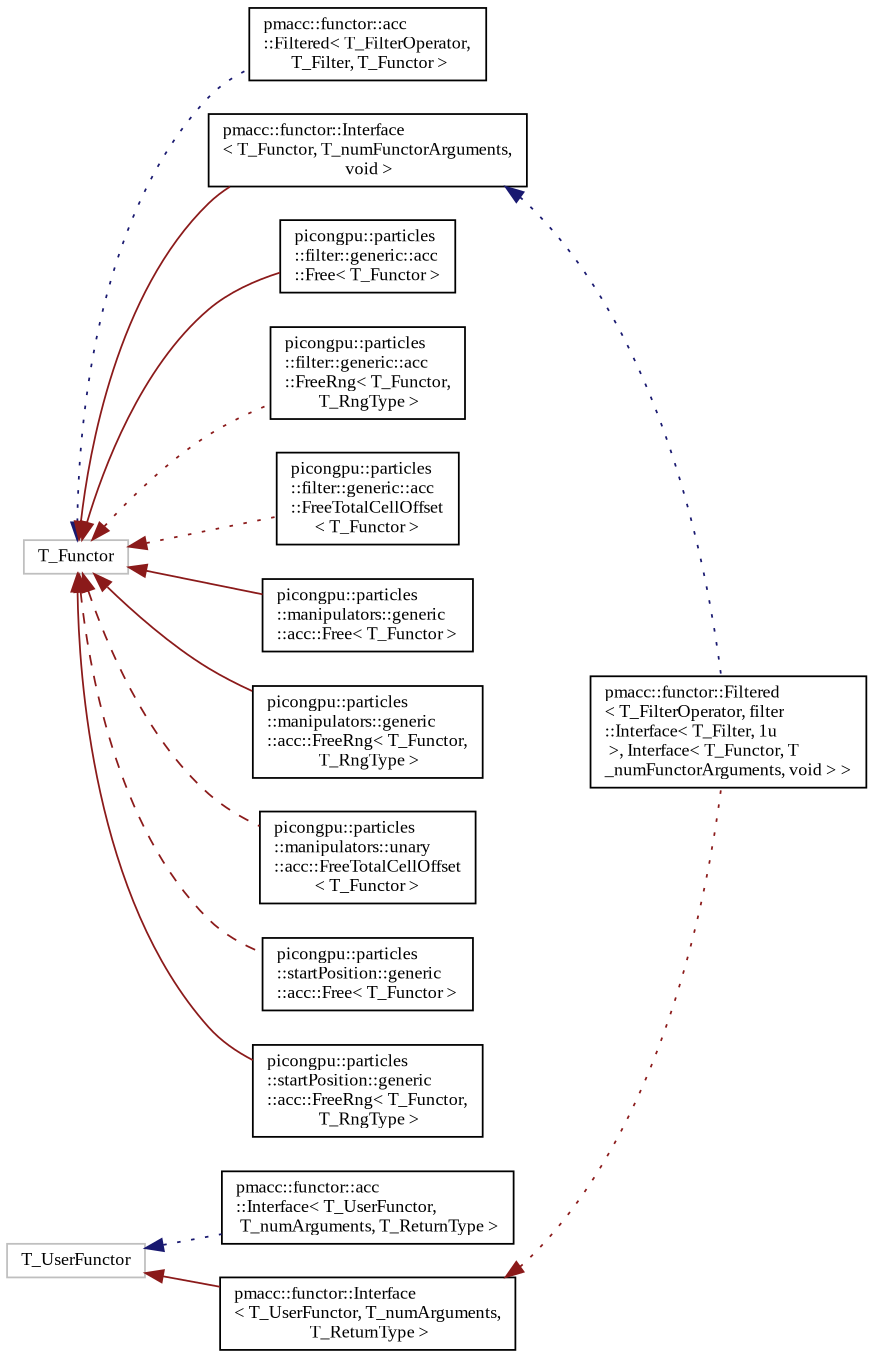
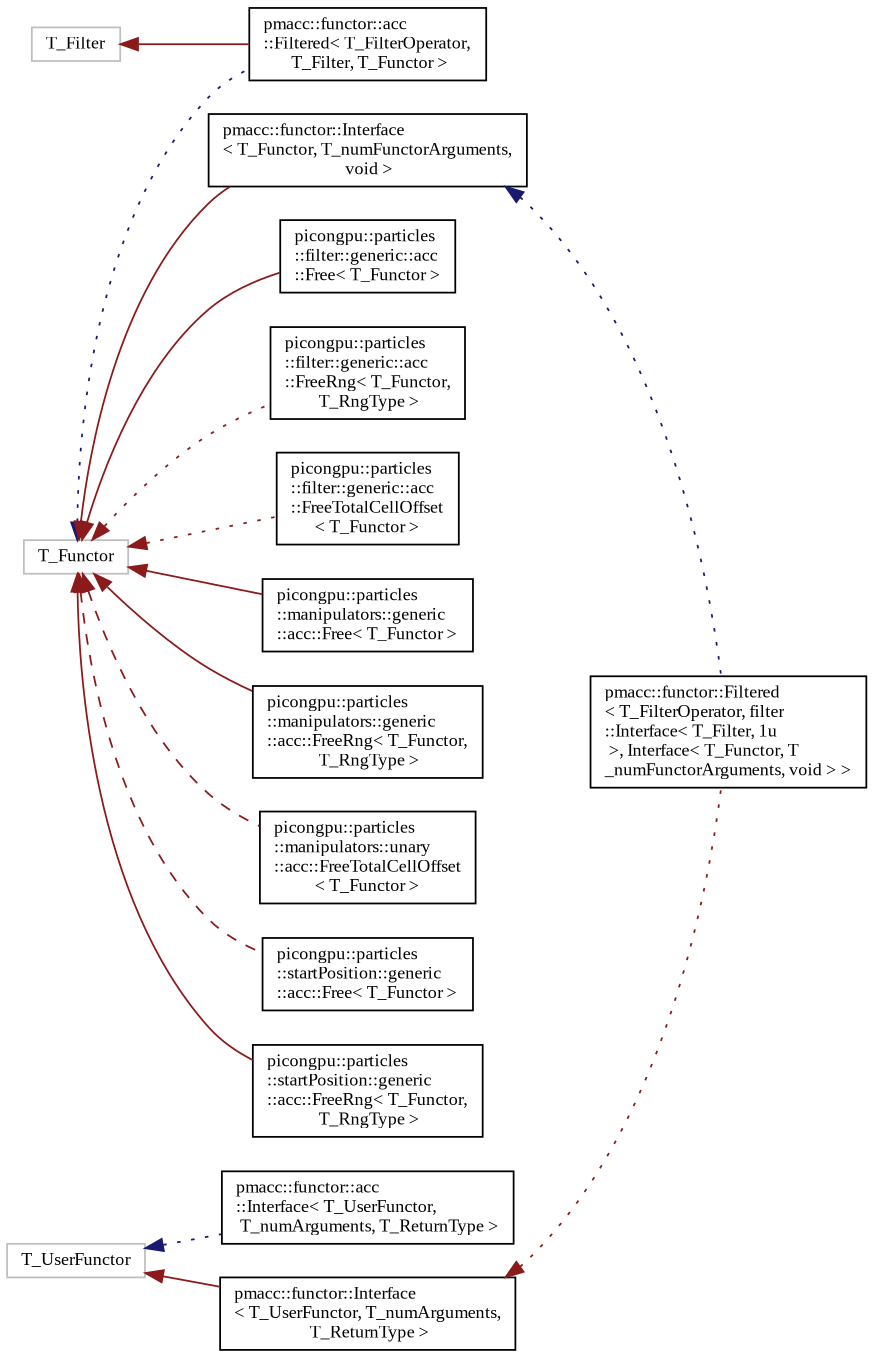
node "T_Filter": added
